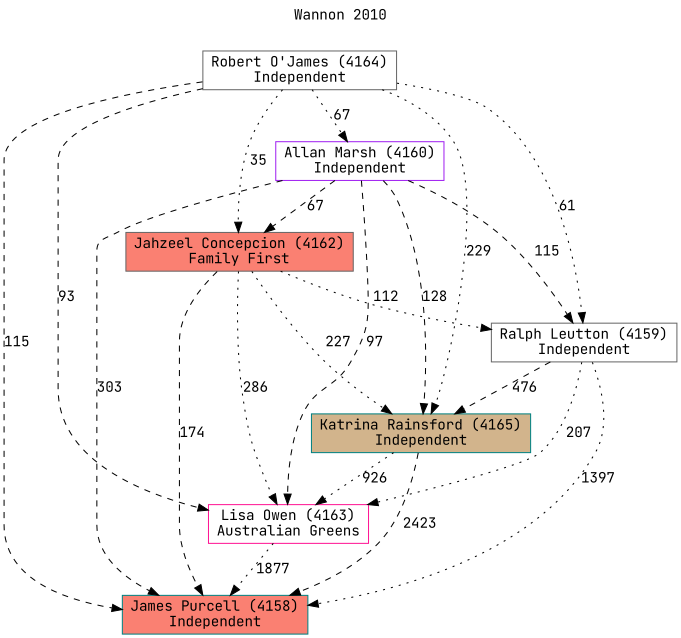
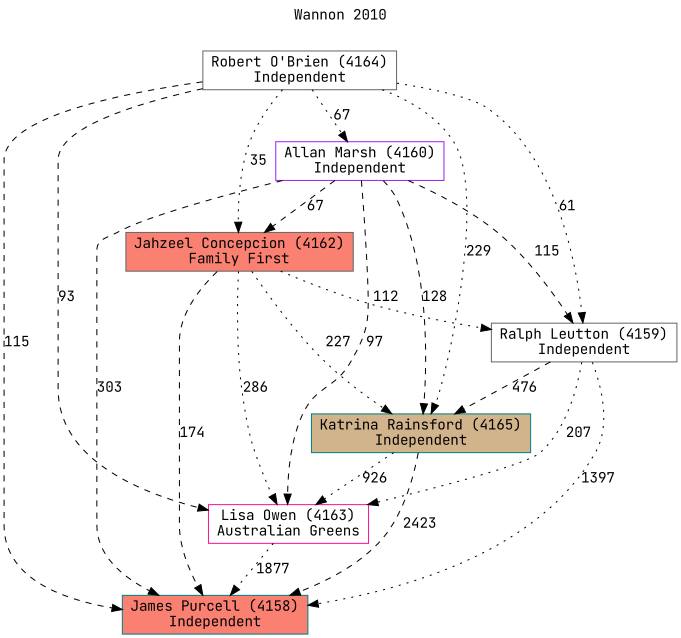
node "Robert O'James (4164) Independent": label "Robert O'James (4164) Independent" -> "Robert O'Brien (4164) Independent"
